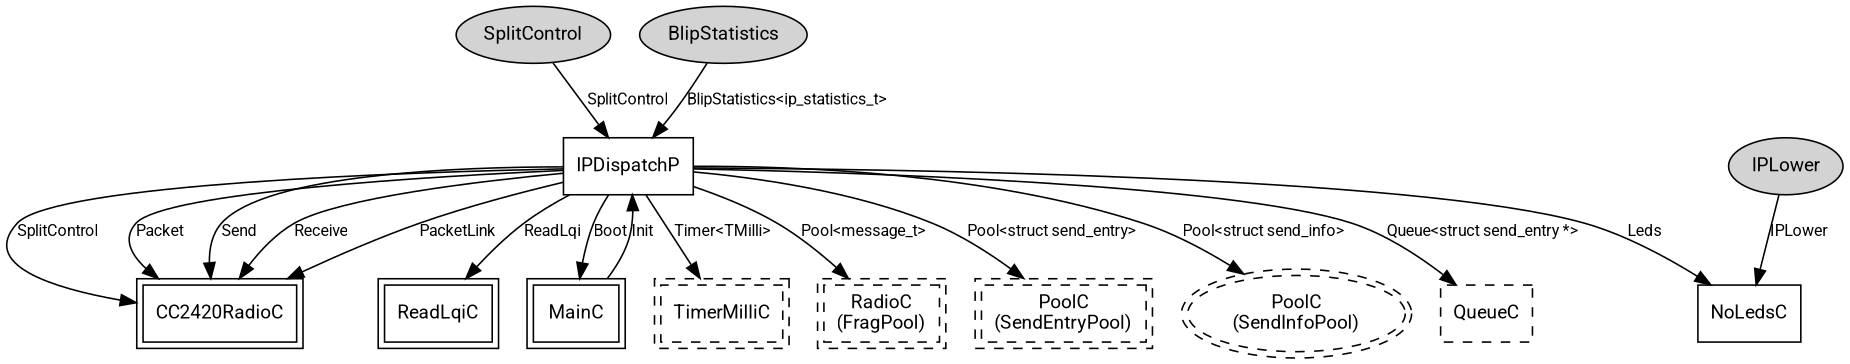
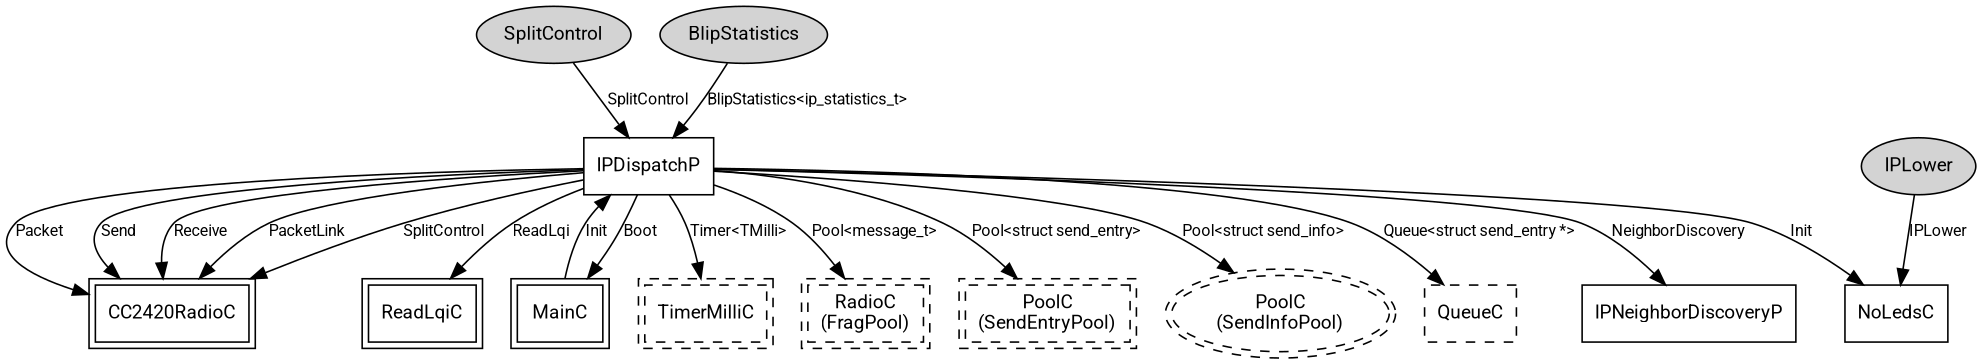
edge "IPDispatchP" -> "NoLedsC": label "Leds" -> "Init"
node "IPNeighborDiscoveryP": added
